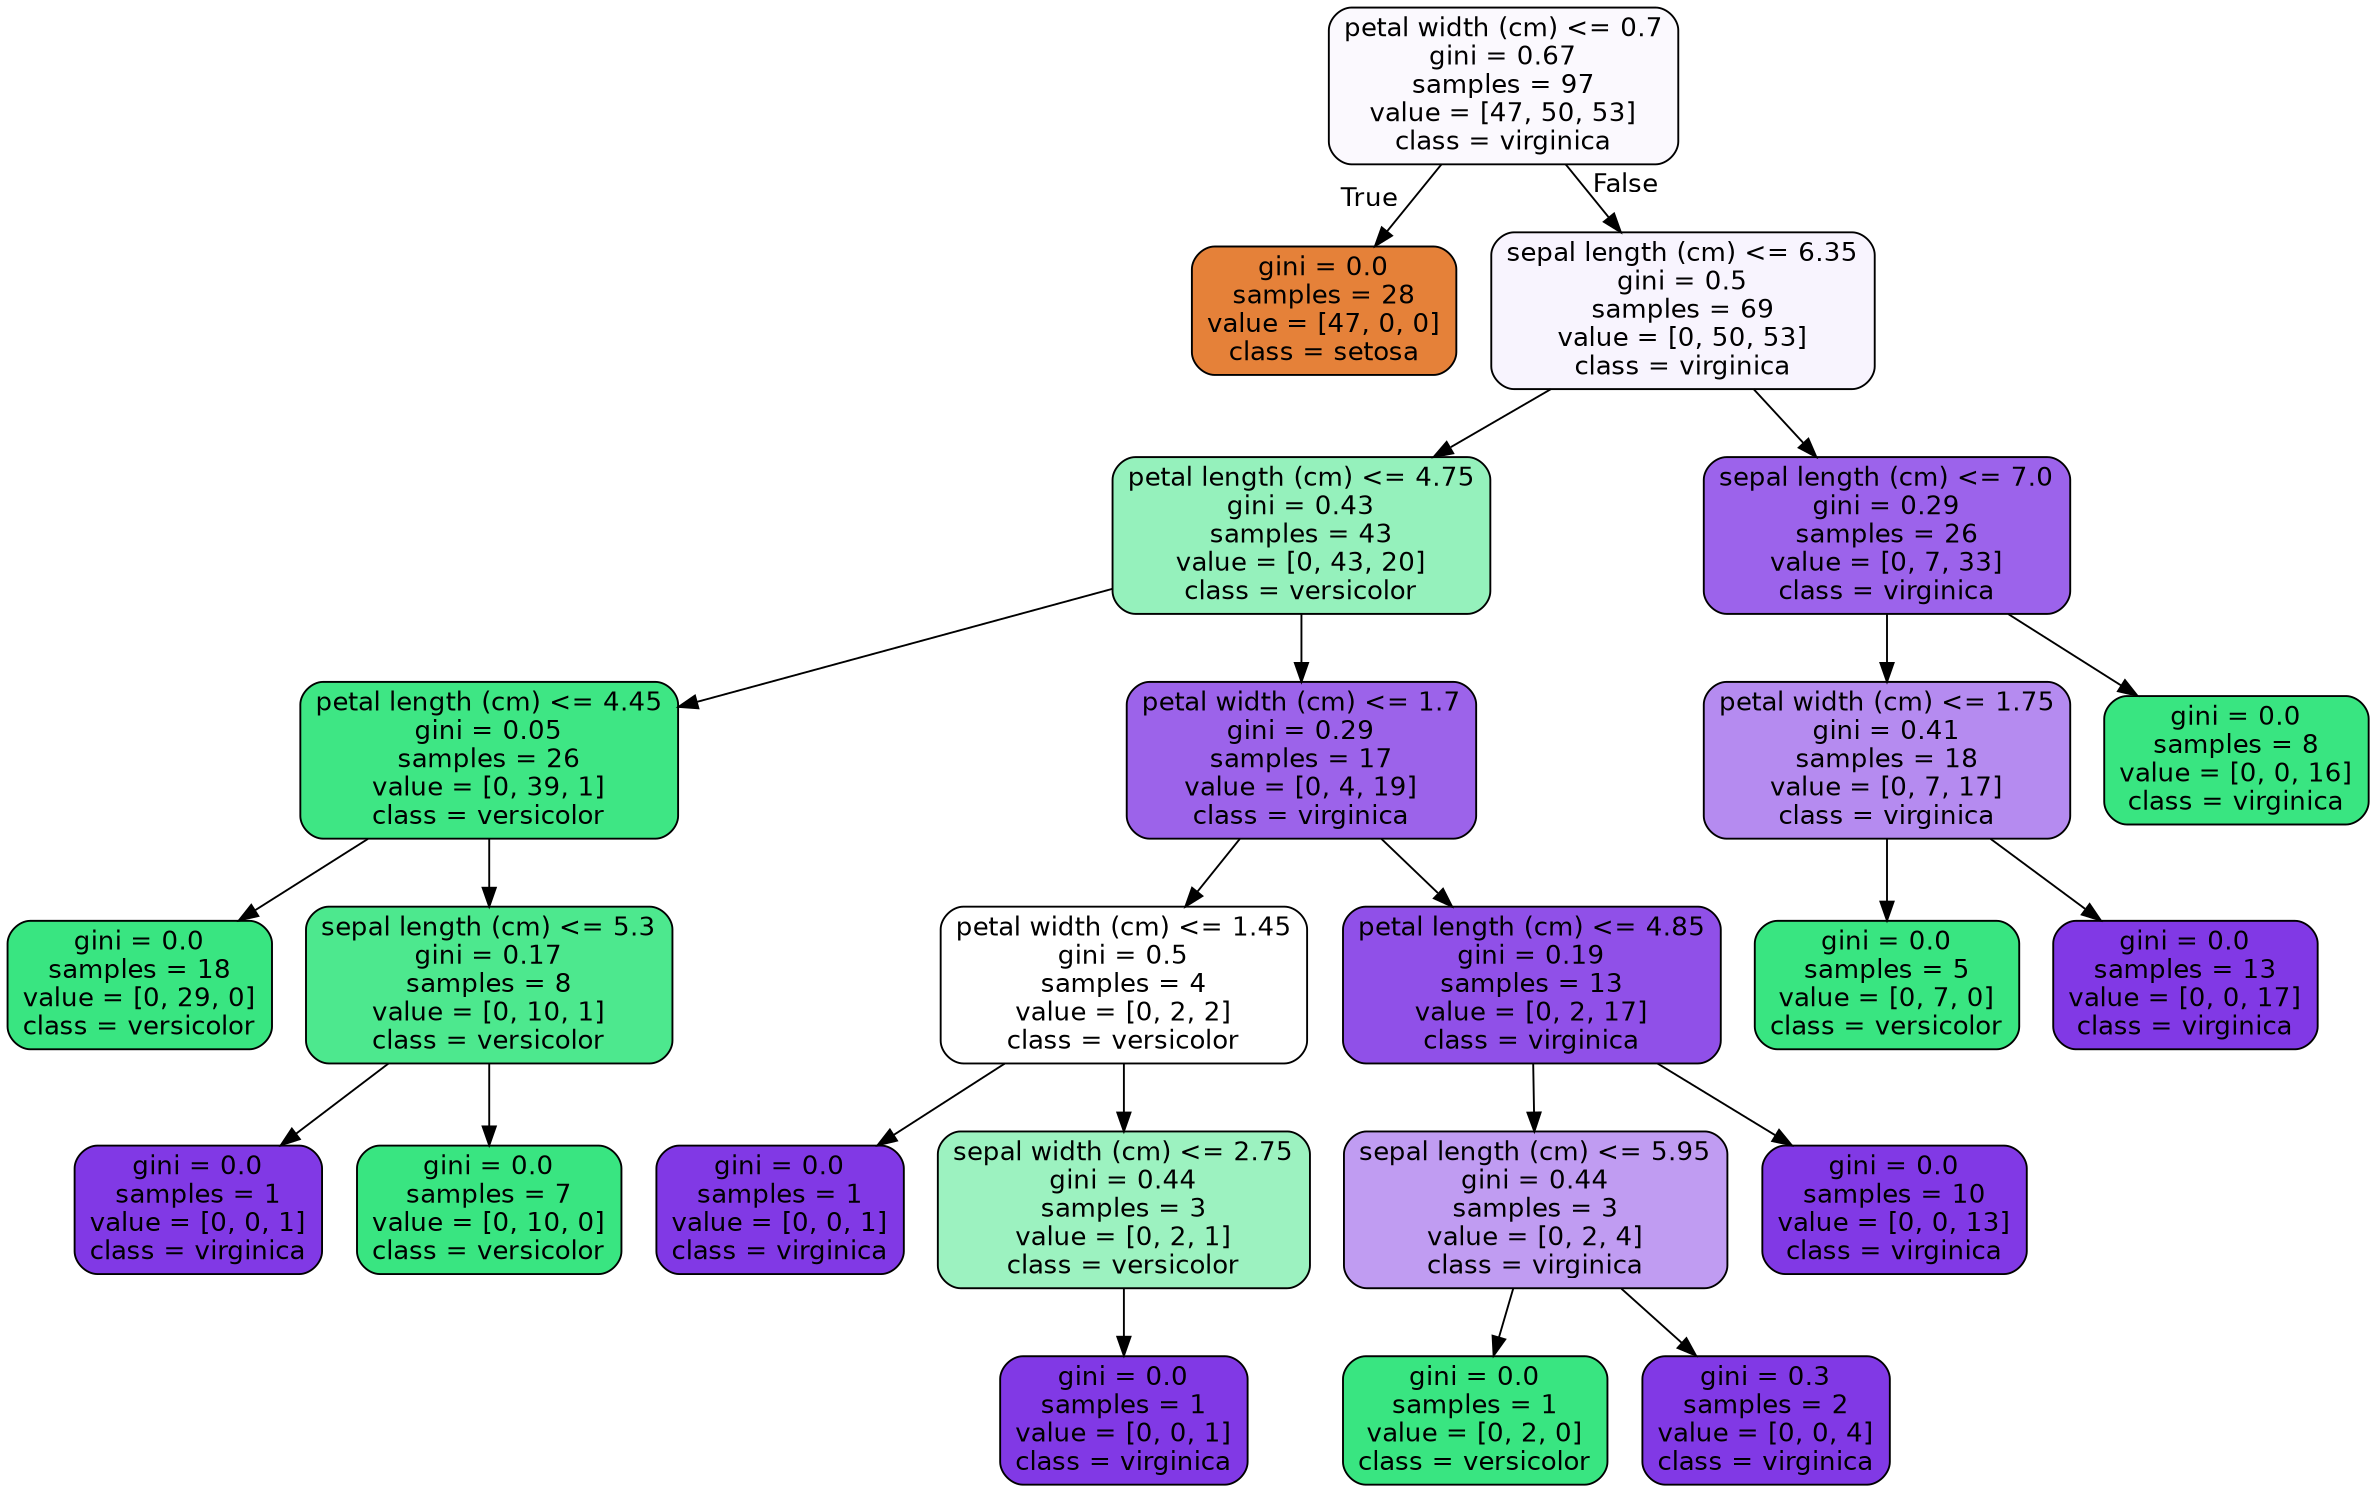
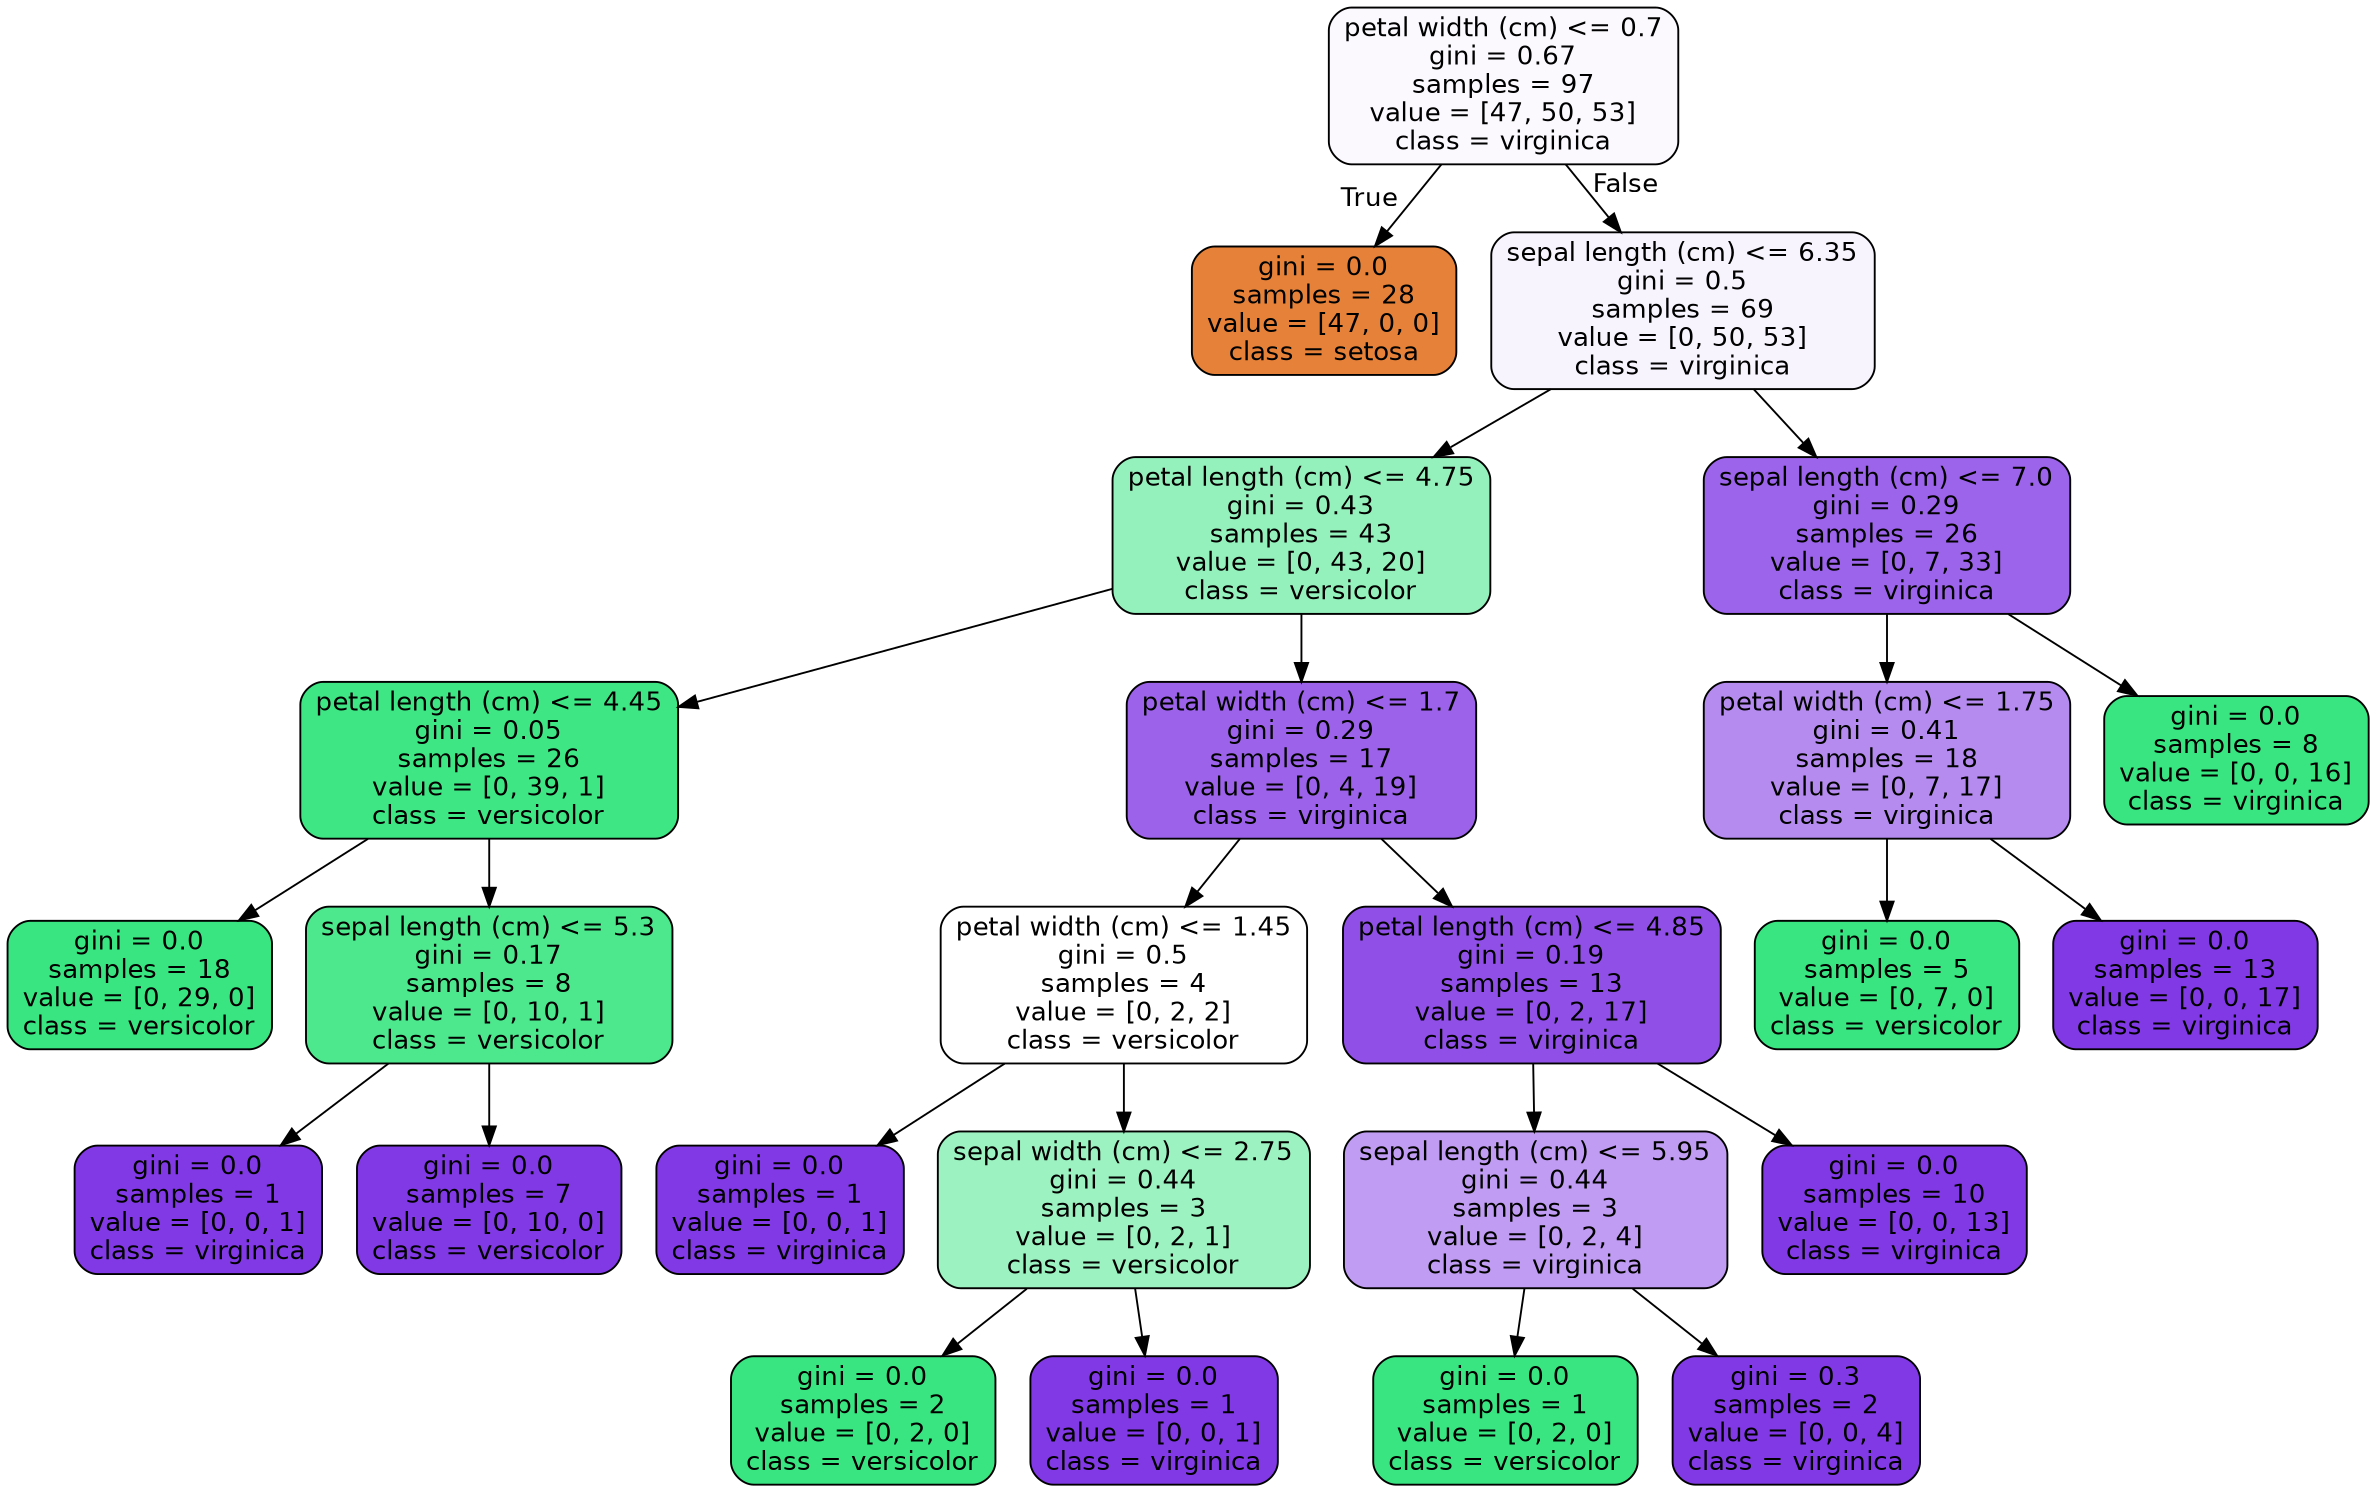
node "gini = 0.0 samples = 7 value = [0, 10, 0] class = versicolor": fillcolor #39e581 -> #8139e5
node "gini = 0.0 samples = 2 value = [0, 2, 0] class = versicolor": added
